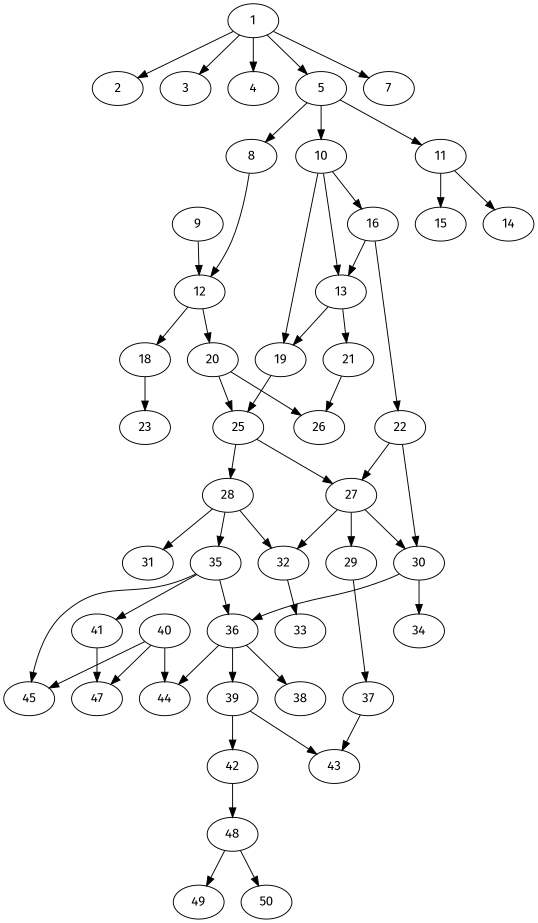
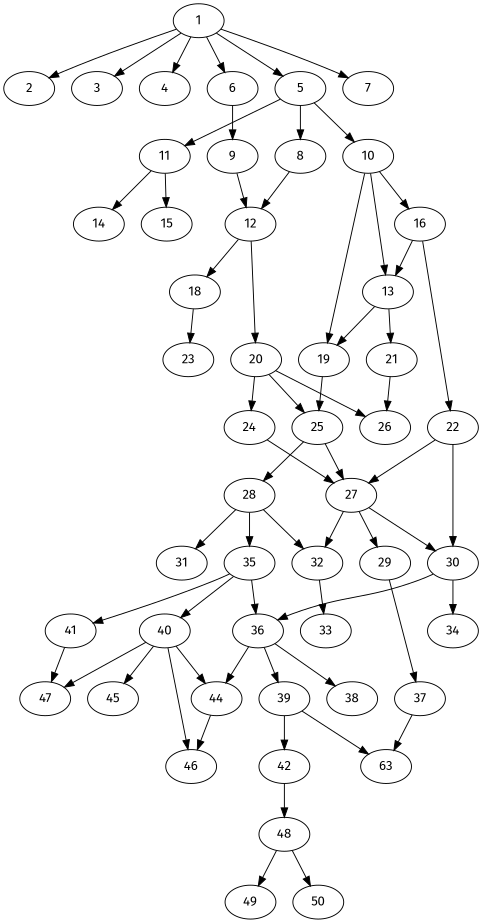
node "6": added
node "24": added
edge "35" -> "45": now "35" -> "40"
node "46": added
node "43": label "43" -> "63"
